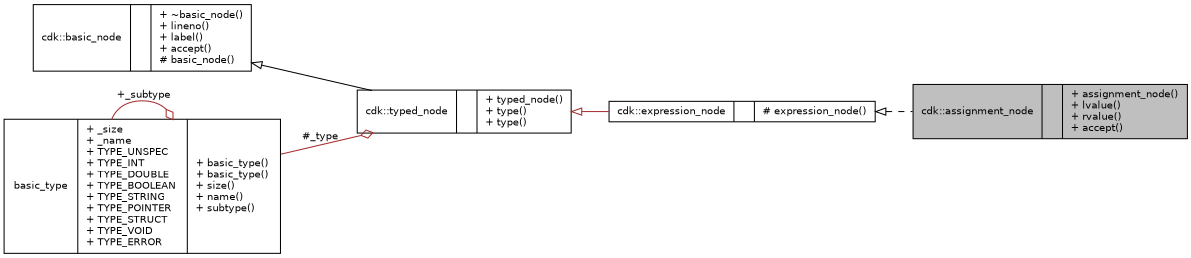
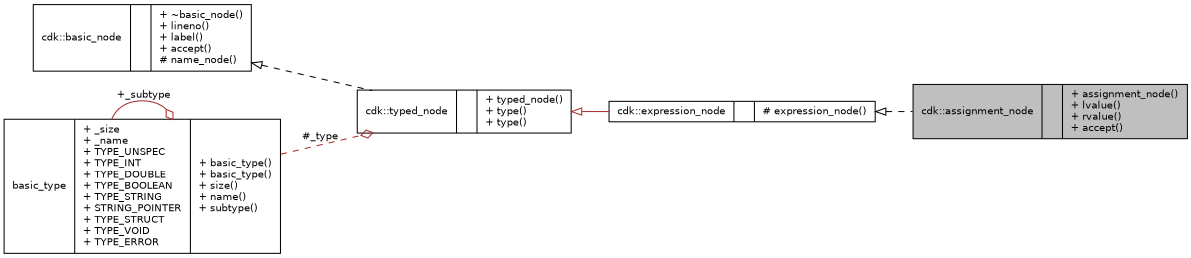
node "cdk::basic_node": text "# basic_node()" -> "# name_node()"
edge "cdk::typed_node" -> "cdk::basic_node": style solid -> dashed
edge "basic_type" -> "cdk::typed_node": style solid -> dashed
node "basic_type": text "+ TYPE_POINTER" -> "+ STRING_POINTER"
